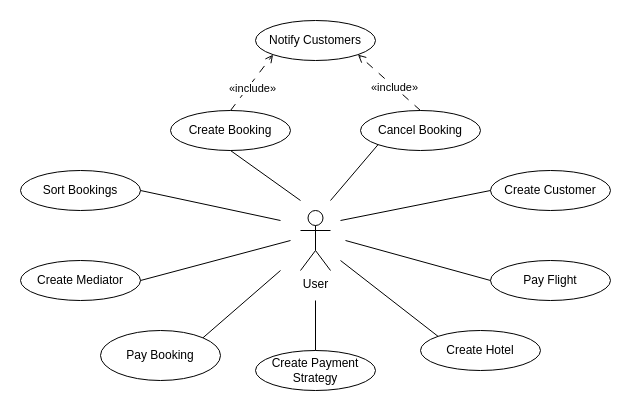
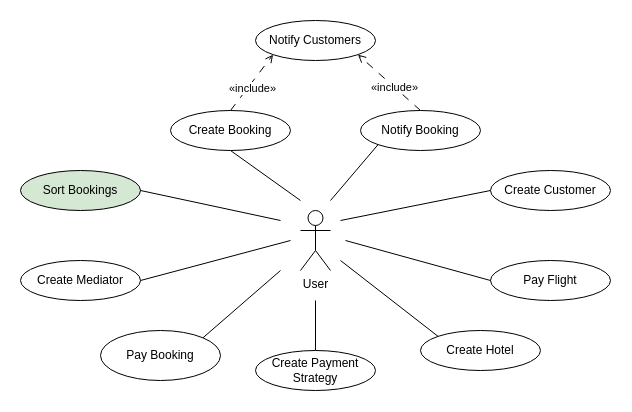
node "Cancel Booking": label "Cancel Booking" -> "Notify Booking"
node "Sort Bookings": fillcolor #ffffff -> #d5e8d4
